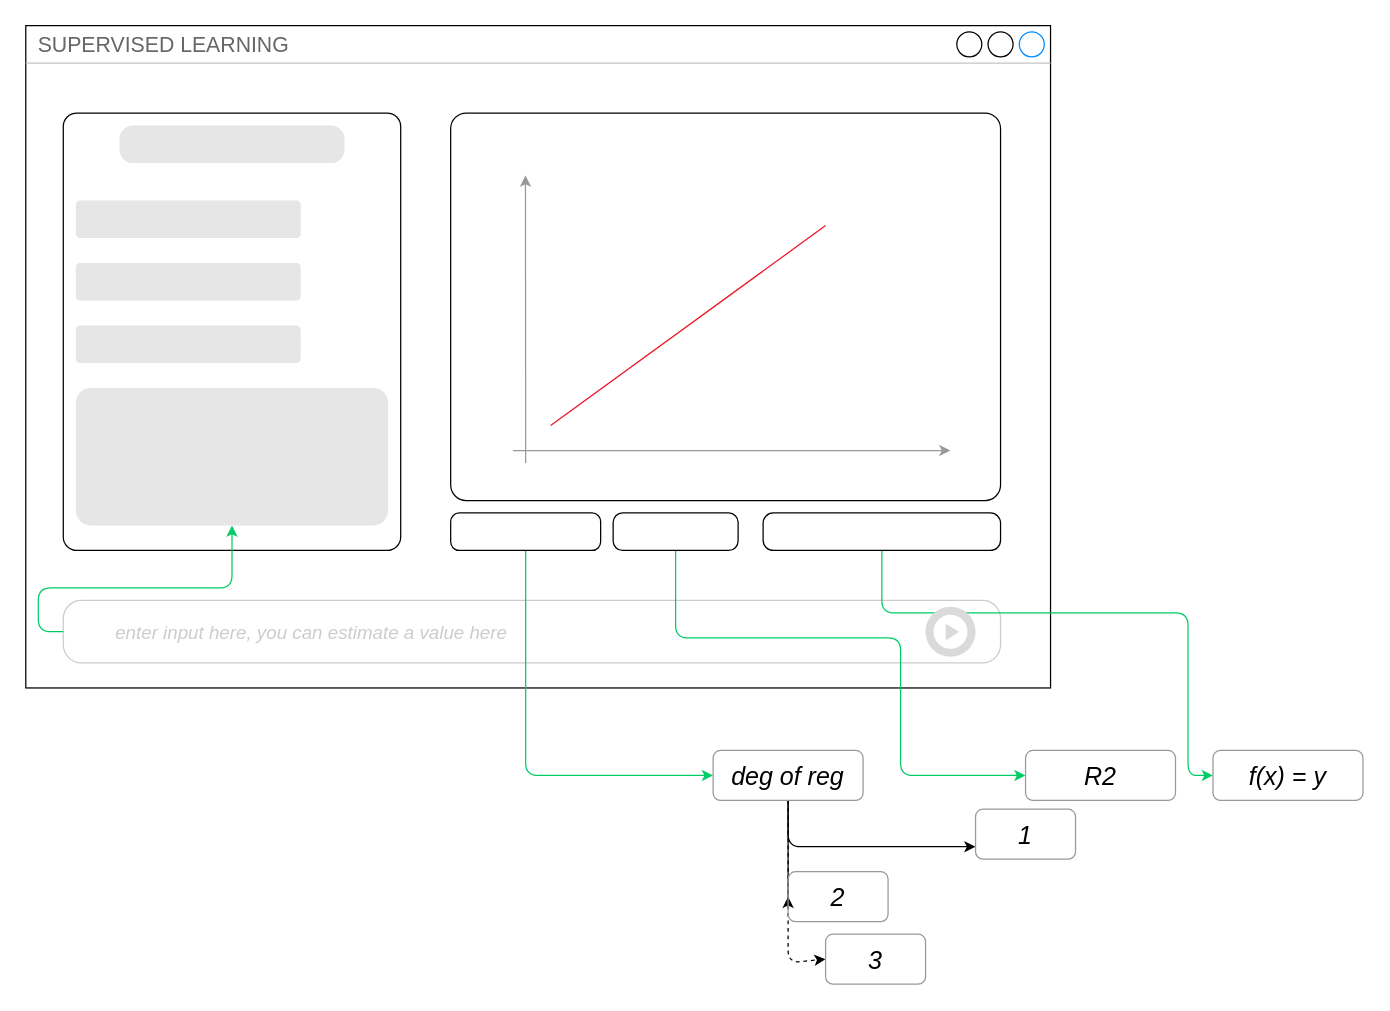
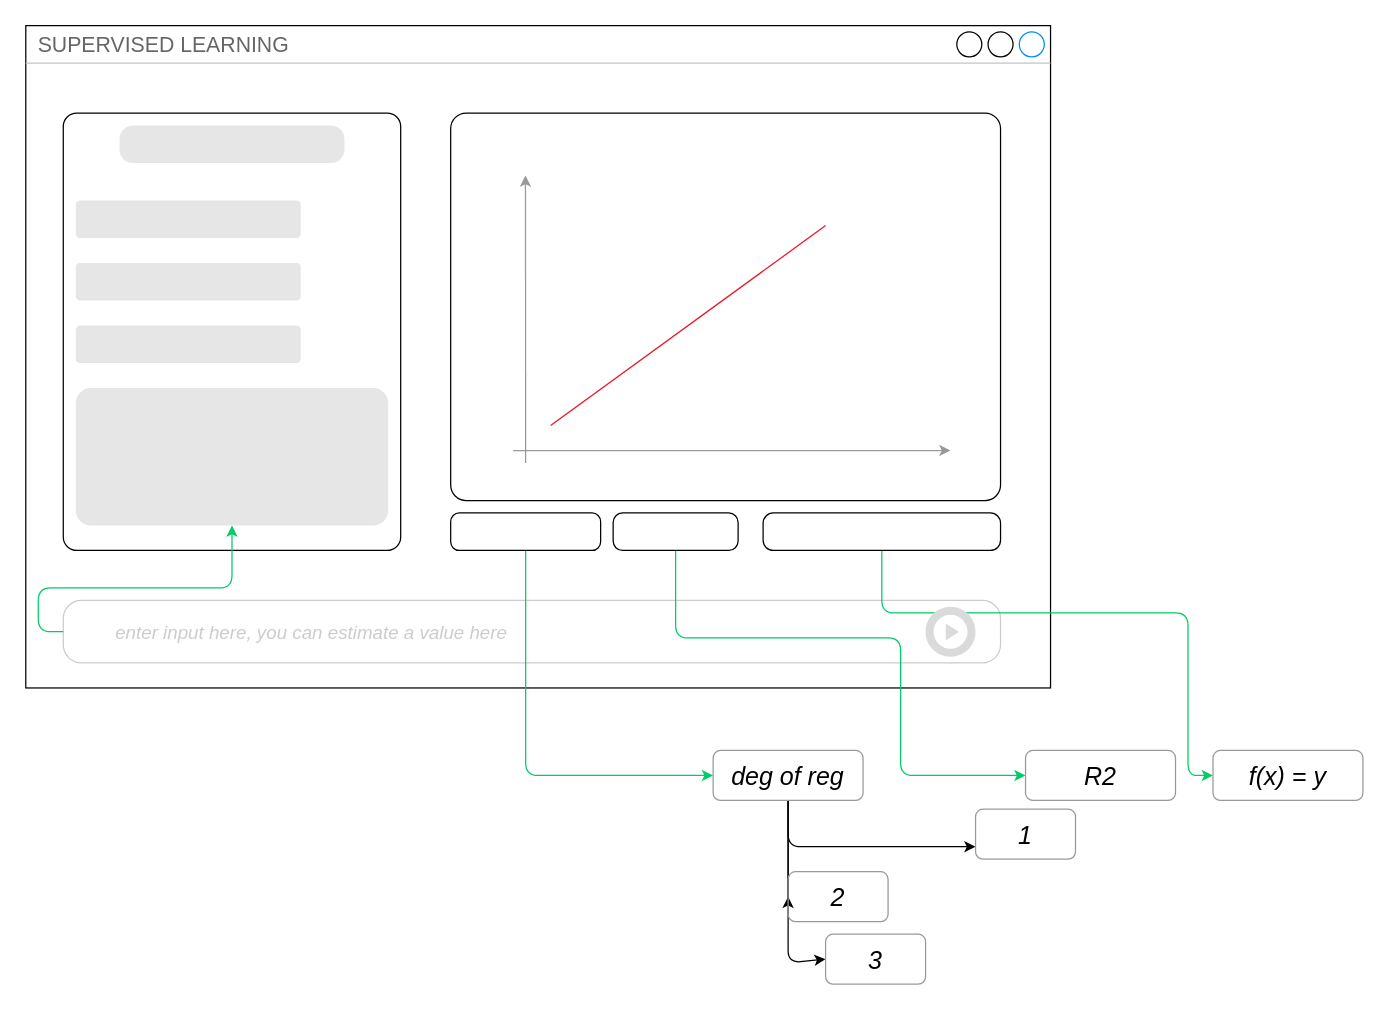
edge "deg of reg" -> "3": style dashed -> solid
